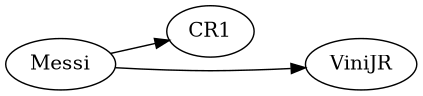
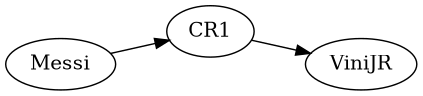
edge "Messi" -> "ViniJR": now "CR1" -> "ViniJR"
